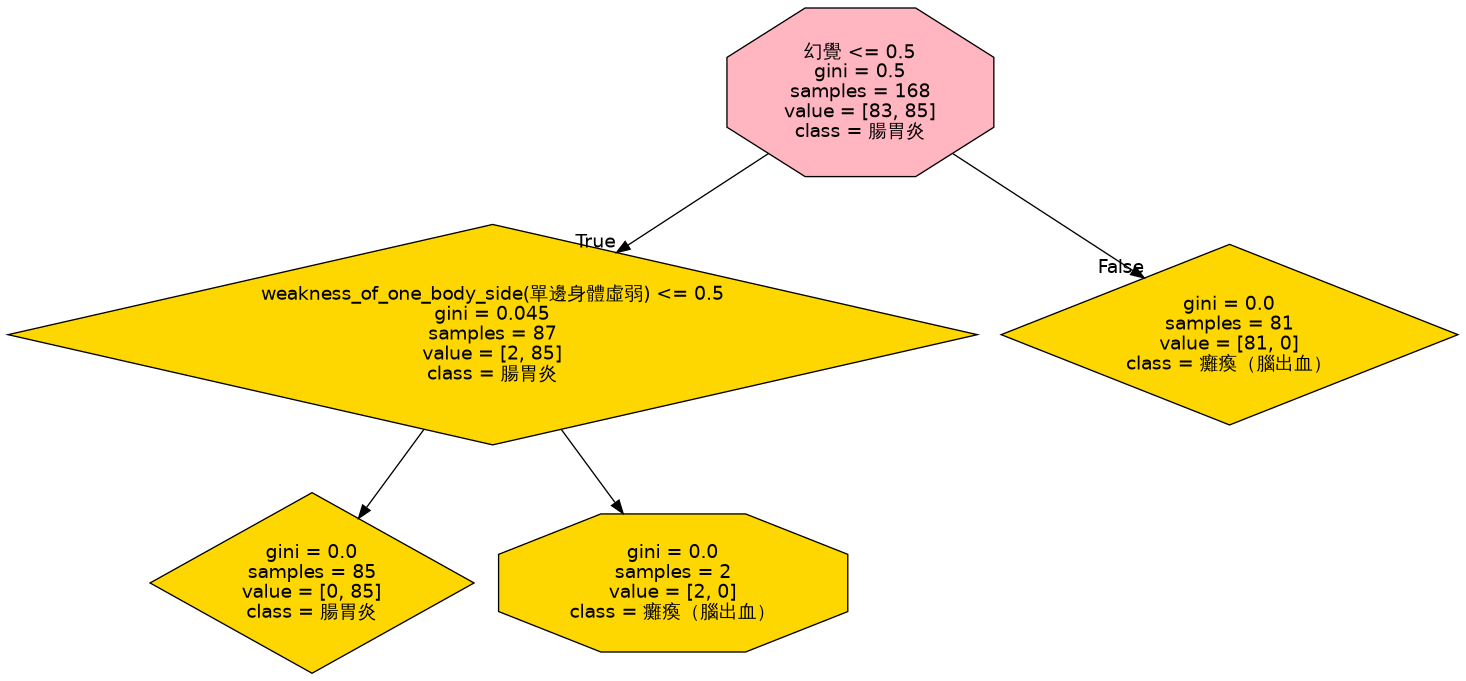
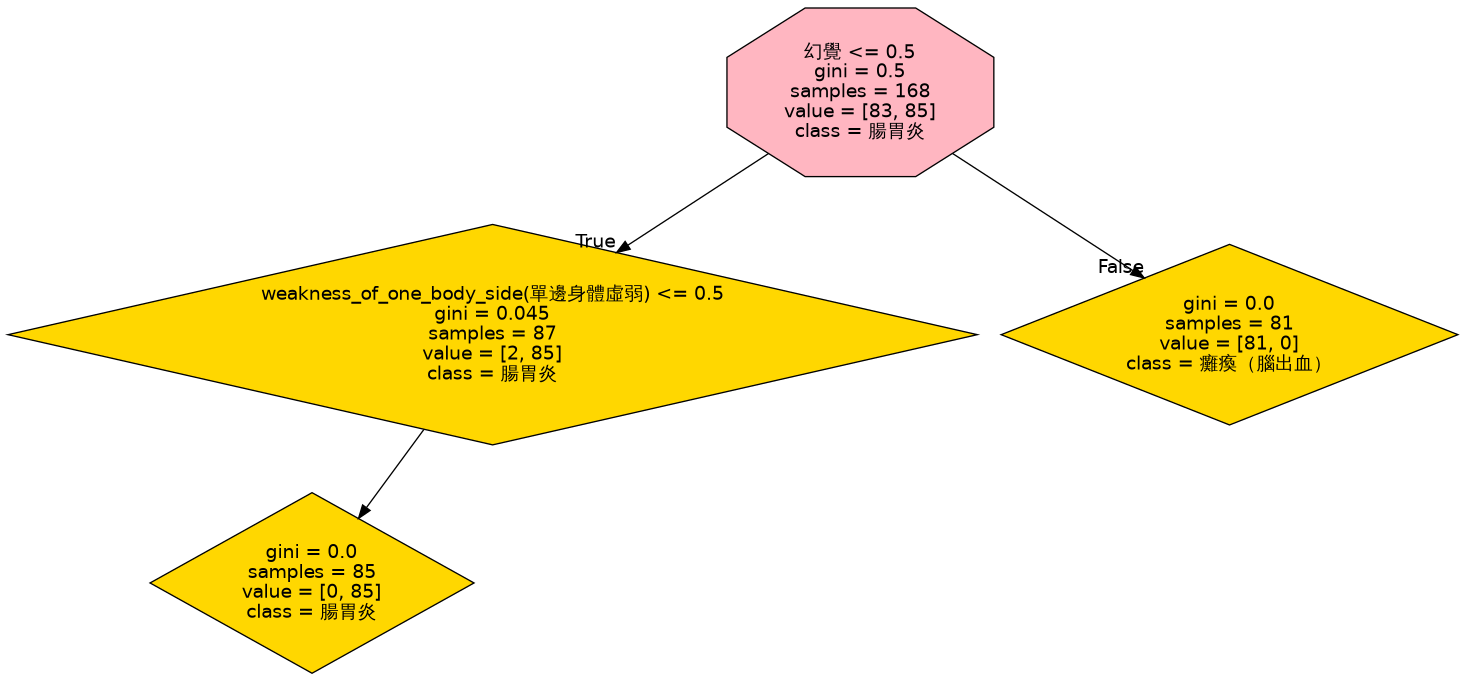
node "gini = 0.0 samples = 2 value = [2, 0] class = 癱瘓（腦出血）": removed
